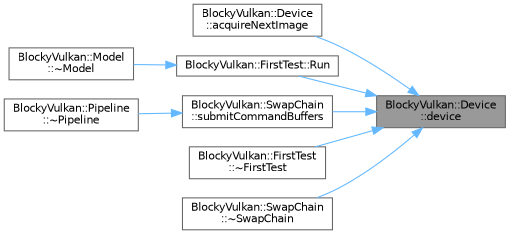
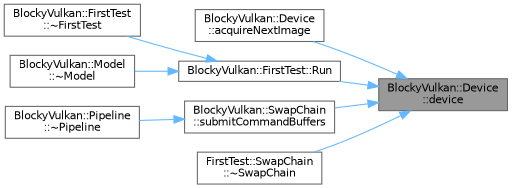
edge "BlockyVulkan::FirstTest ::~FirstTest" -> "BlockyVulkan::Device ::device": now "BlockyVulkan::FirstTest ::~FirstTest" -> "BlockyVulkan::FirstTest::Run"
node "BlockyVulkan::SwapChain ::~SwapChain": label "BlockyVulkan::SwapChain ::~SwapChain" -> "FirstTest::SwapChain ::~SwapChain"
